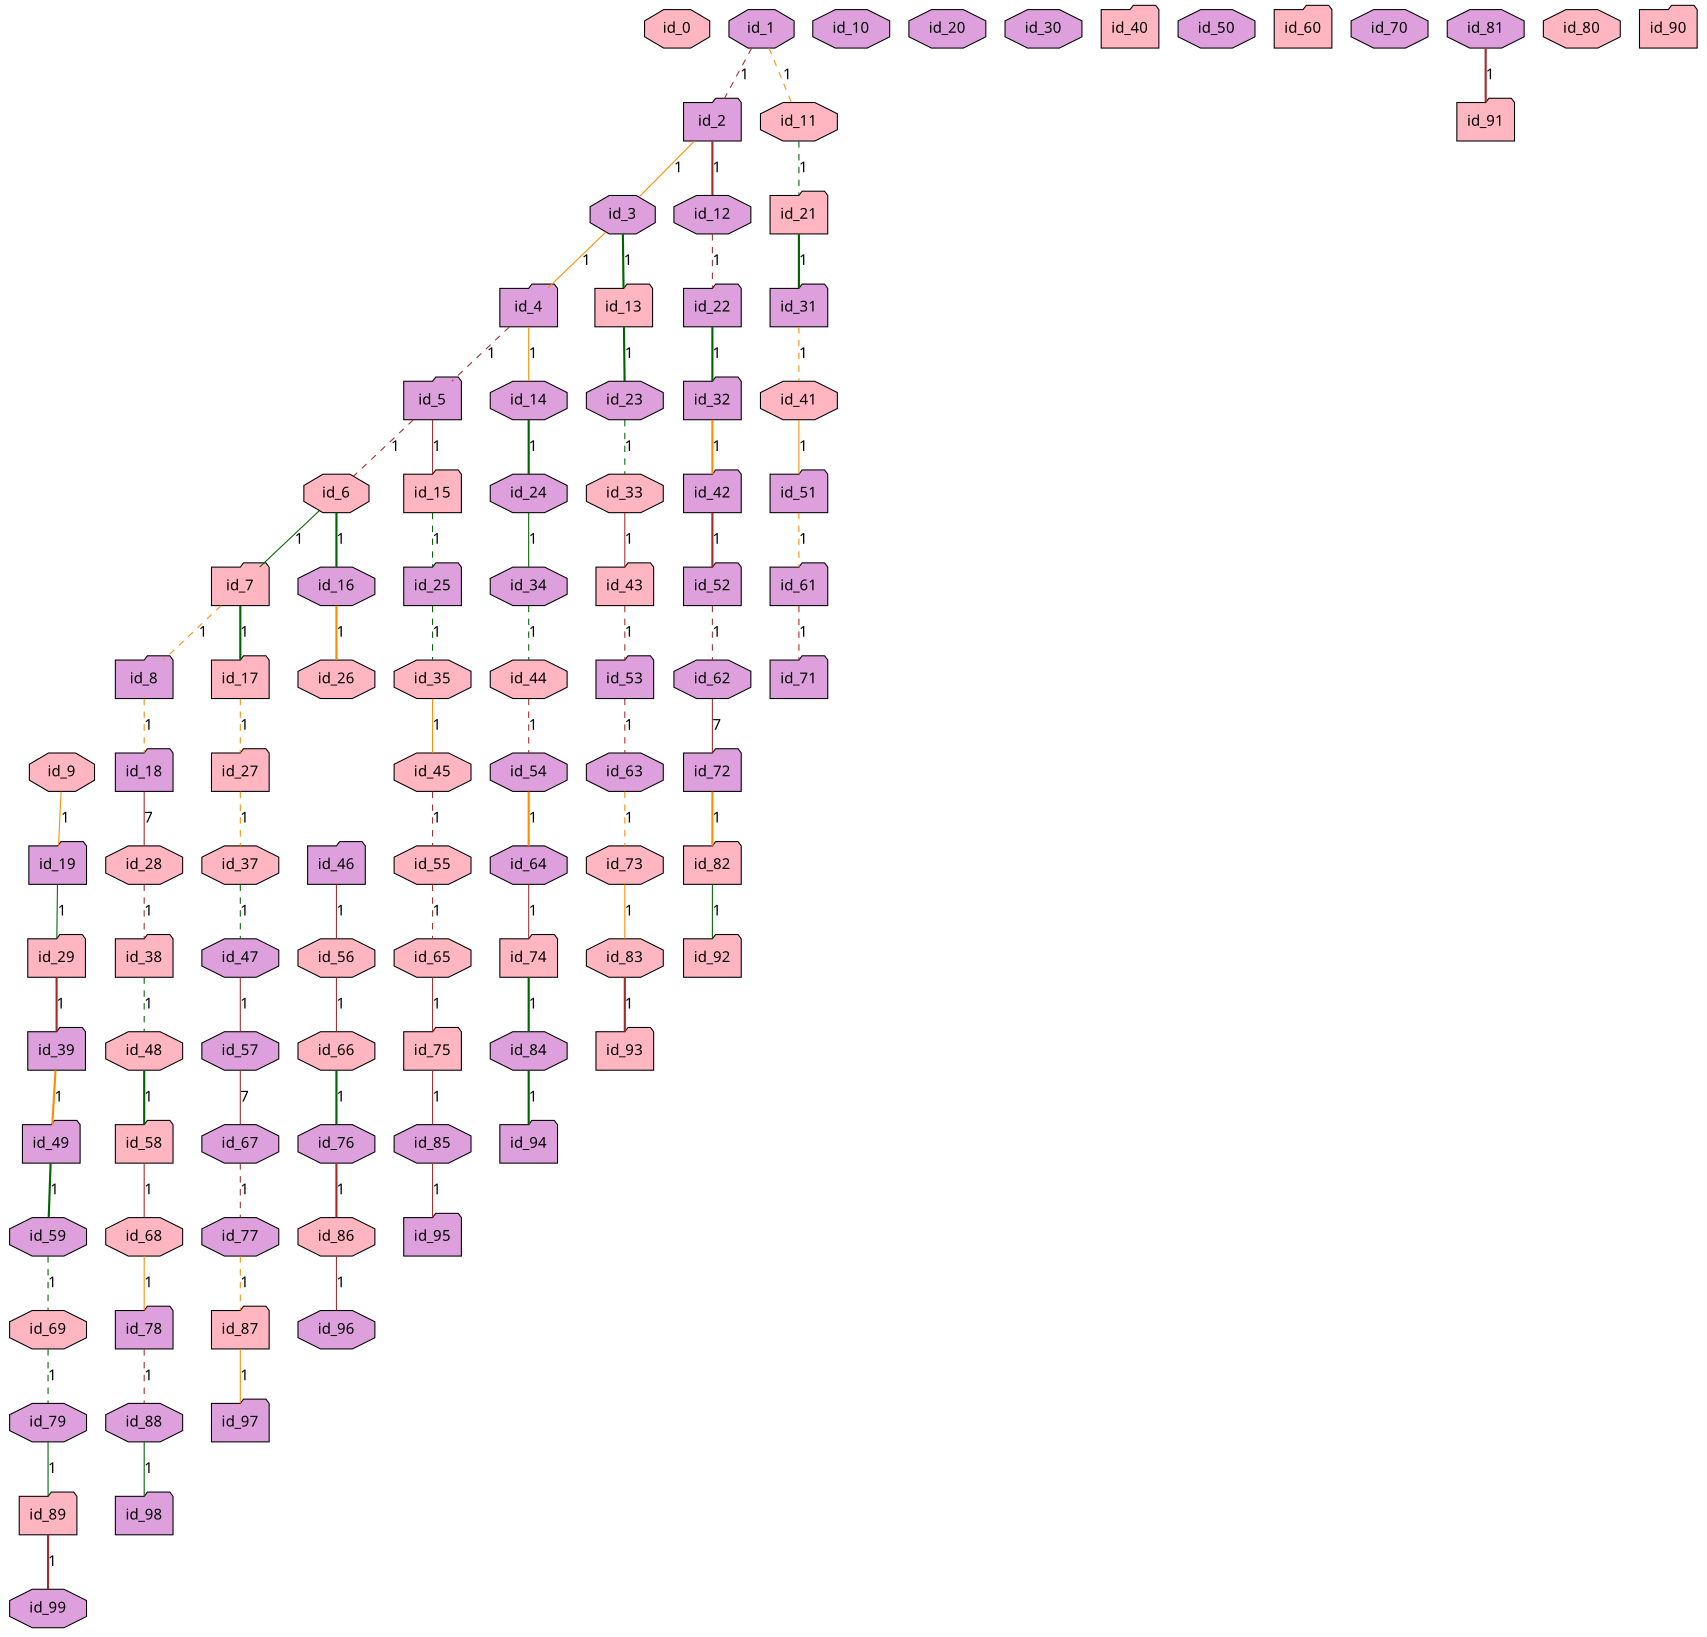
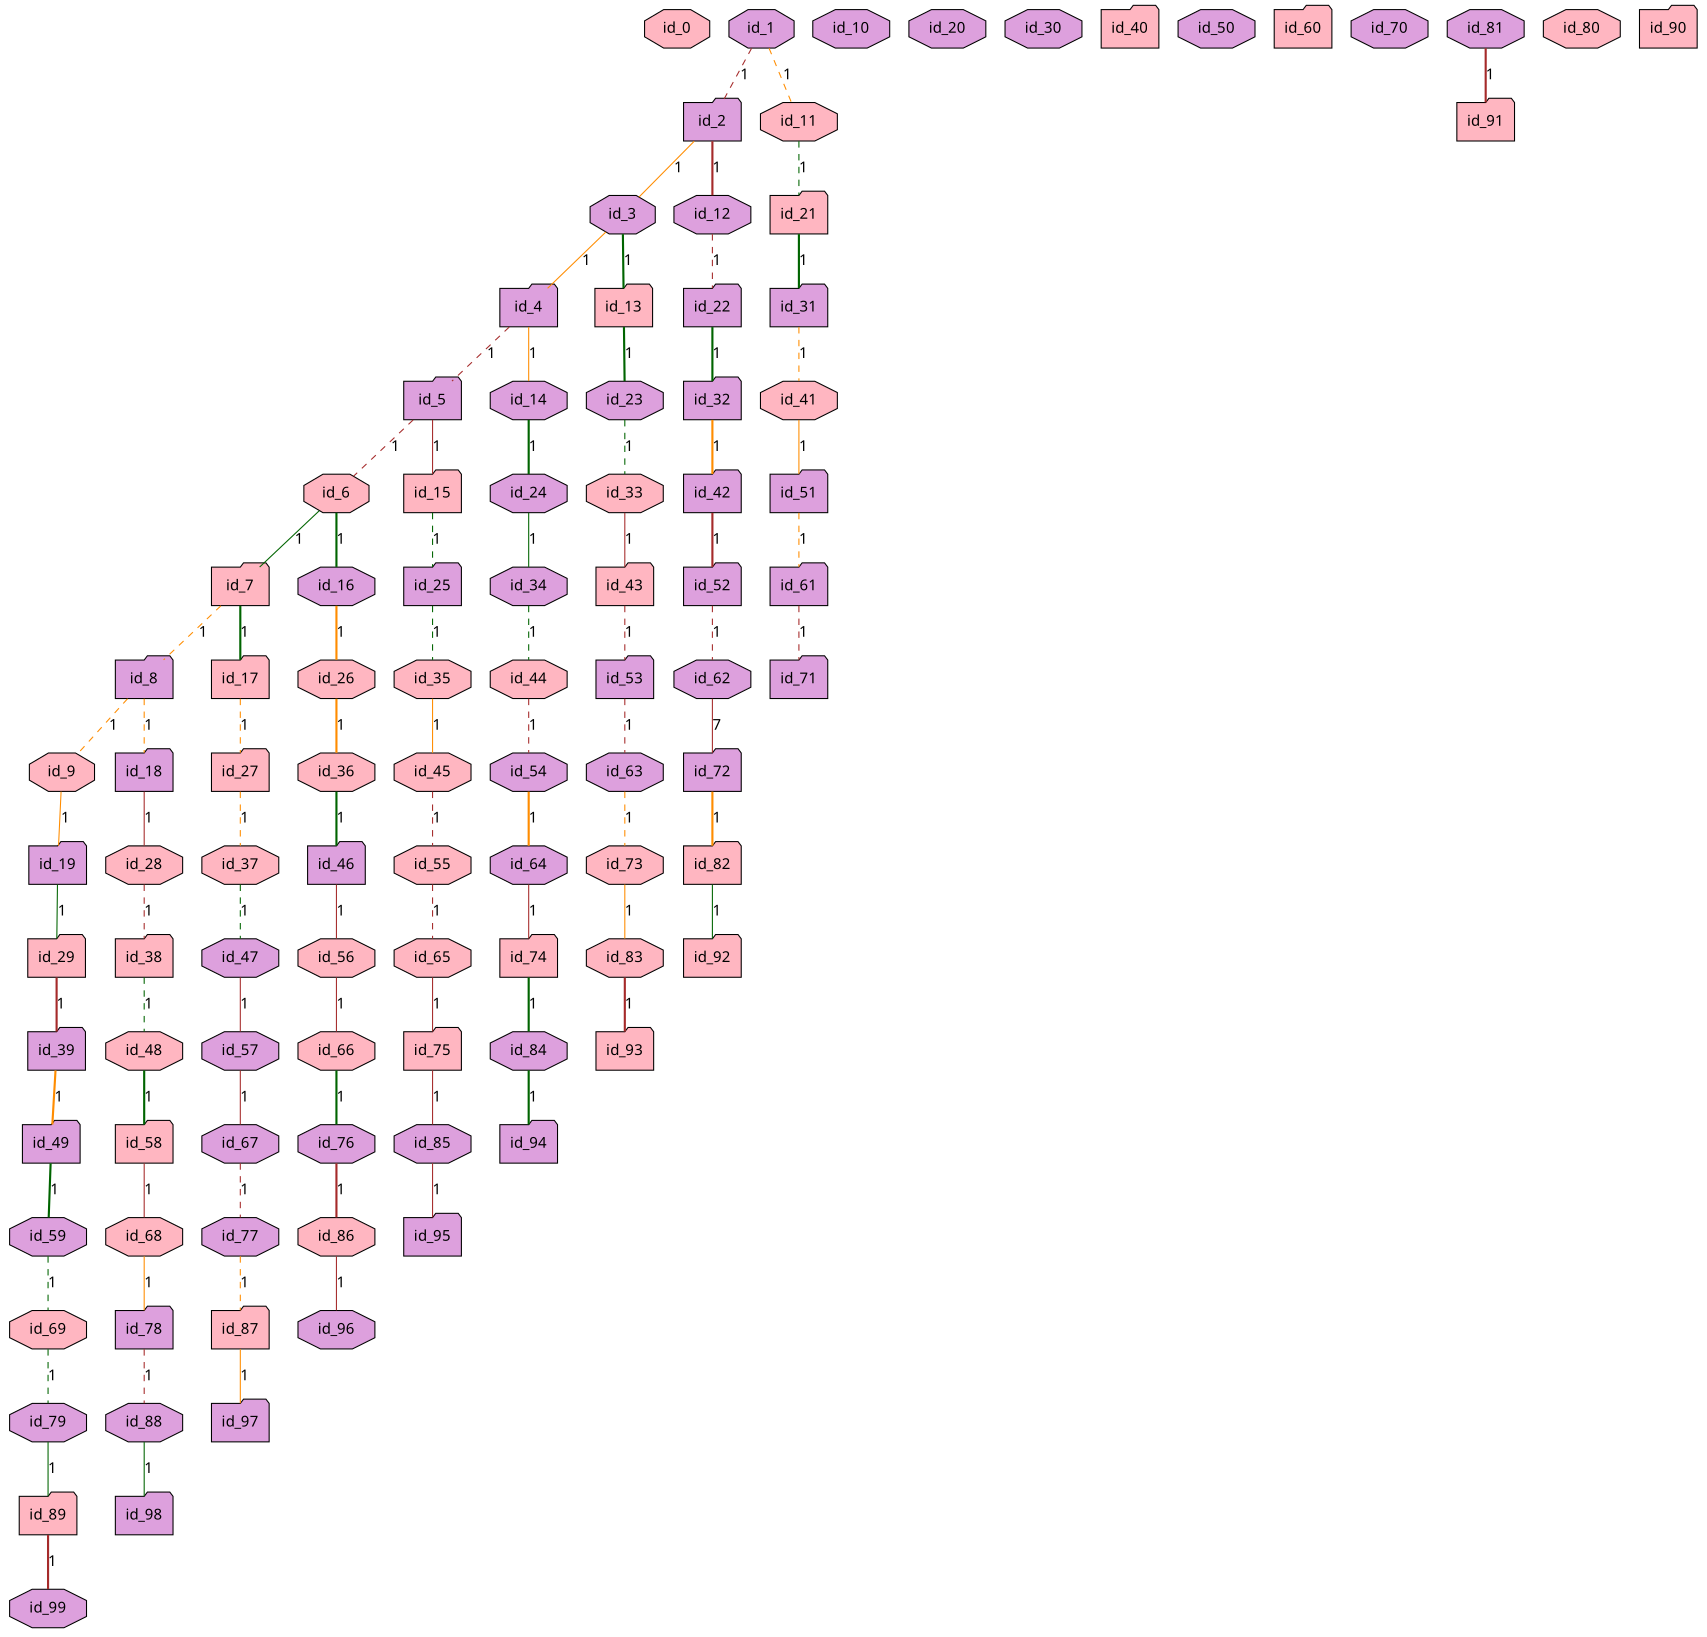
edge "id_8" -- "id_9": added, label "1"
node "id_36": added
edge "id_18" -- "id_28": label "7" -> "1"
edge "id_57" -- "id_67": label "7" -> "1"
